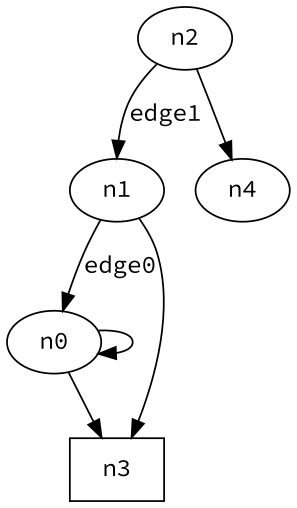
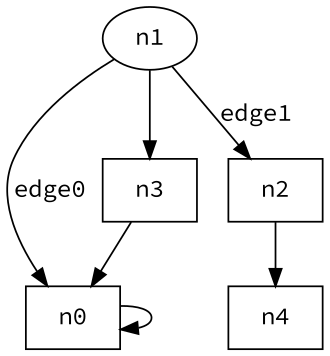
node "n2": shape ellipse -> box
edge "n2" -> "n1": reversed
node "n4": shape ellipse -> box
node "n0": shape ellipse -> box
edge "n0" -> "n3": reversed
